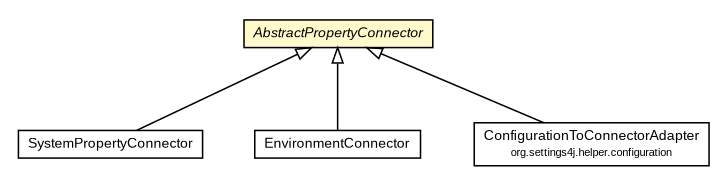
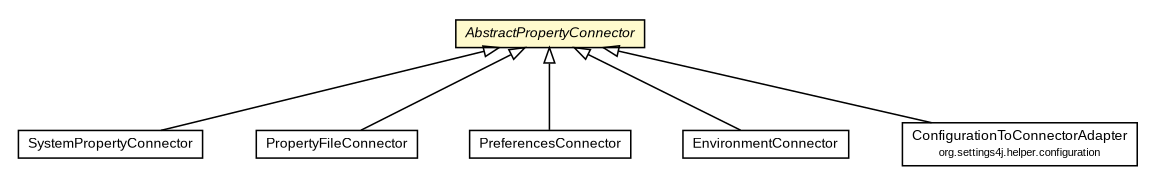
node "PropertyFileConnector": added
node "PreferencesConnector": added
